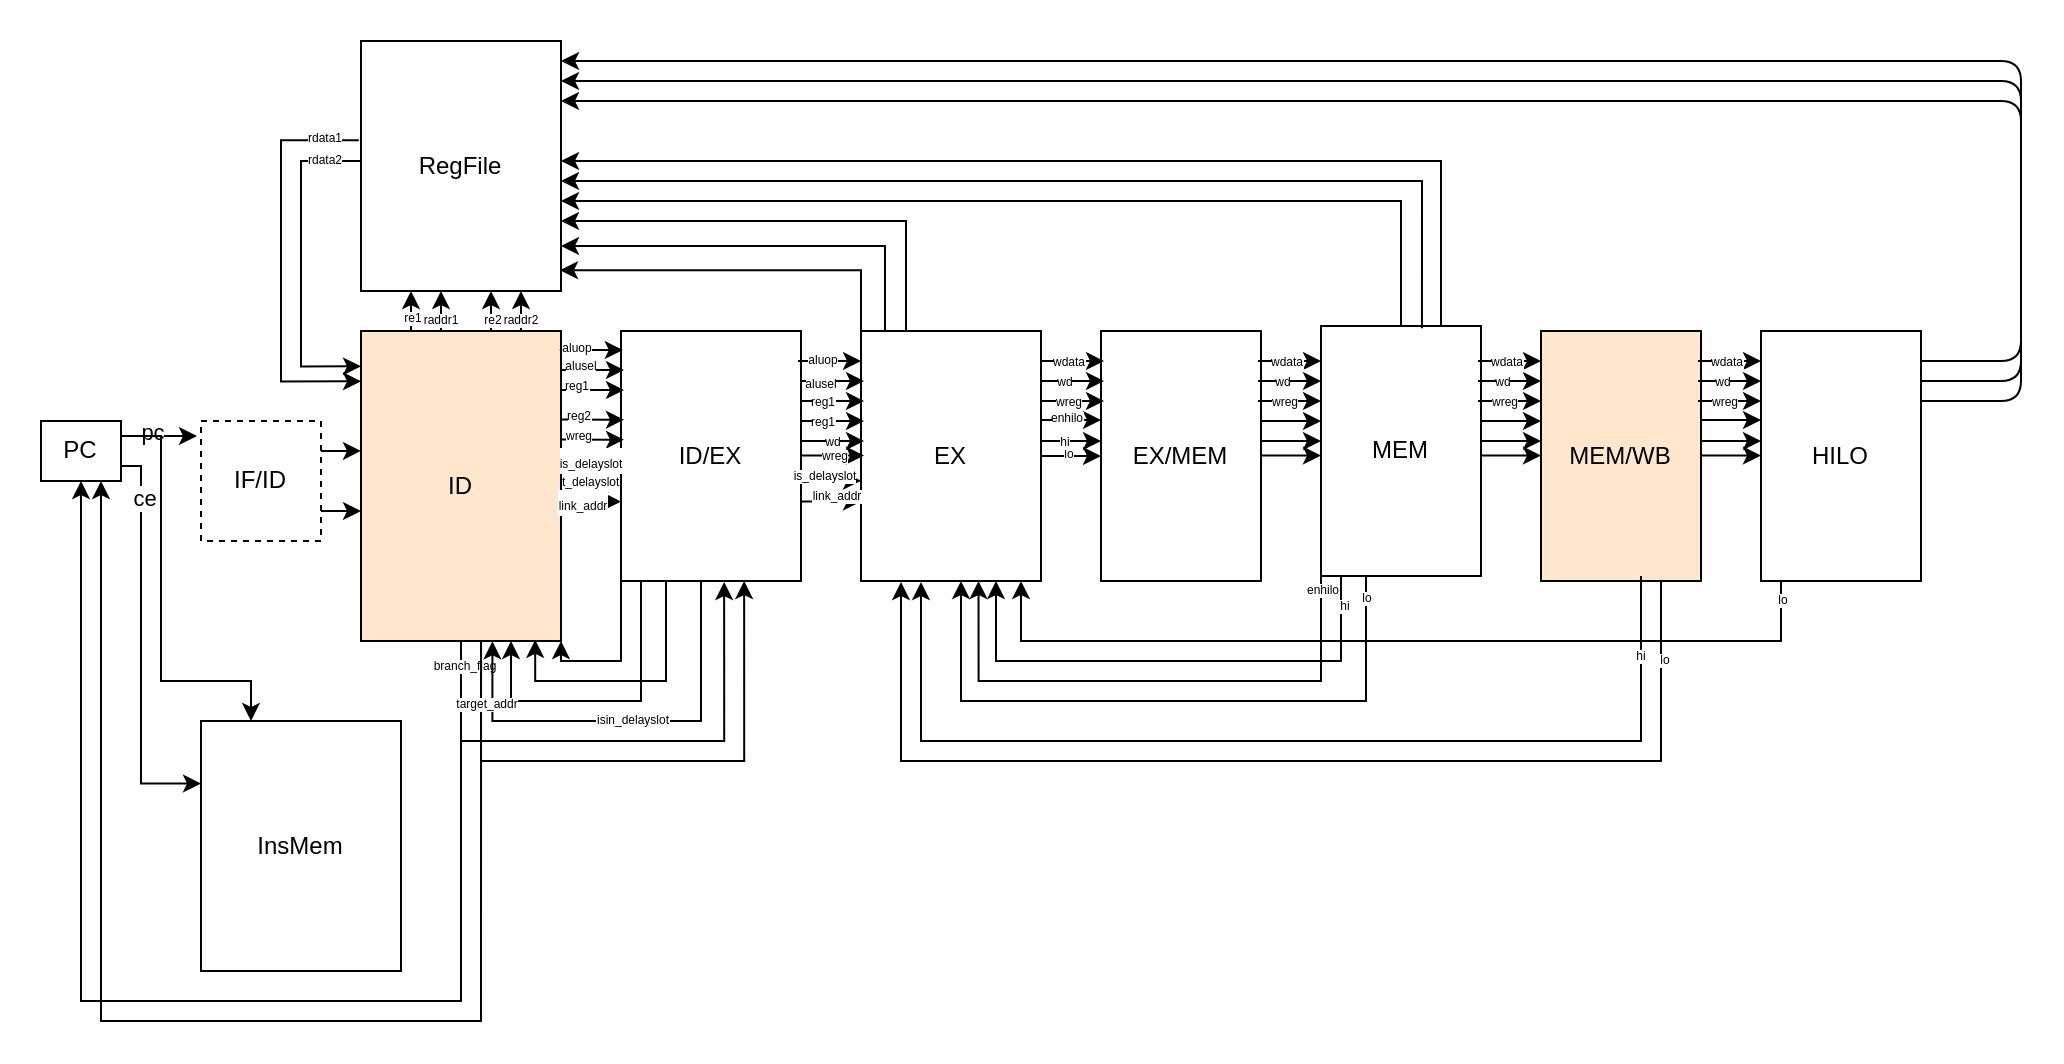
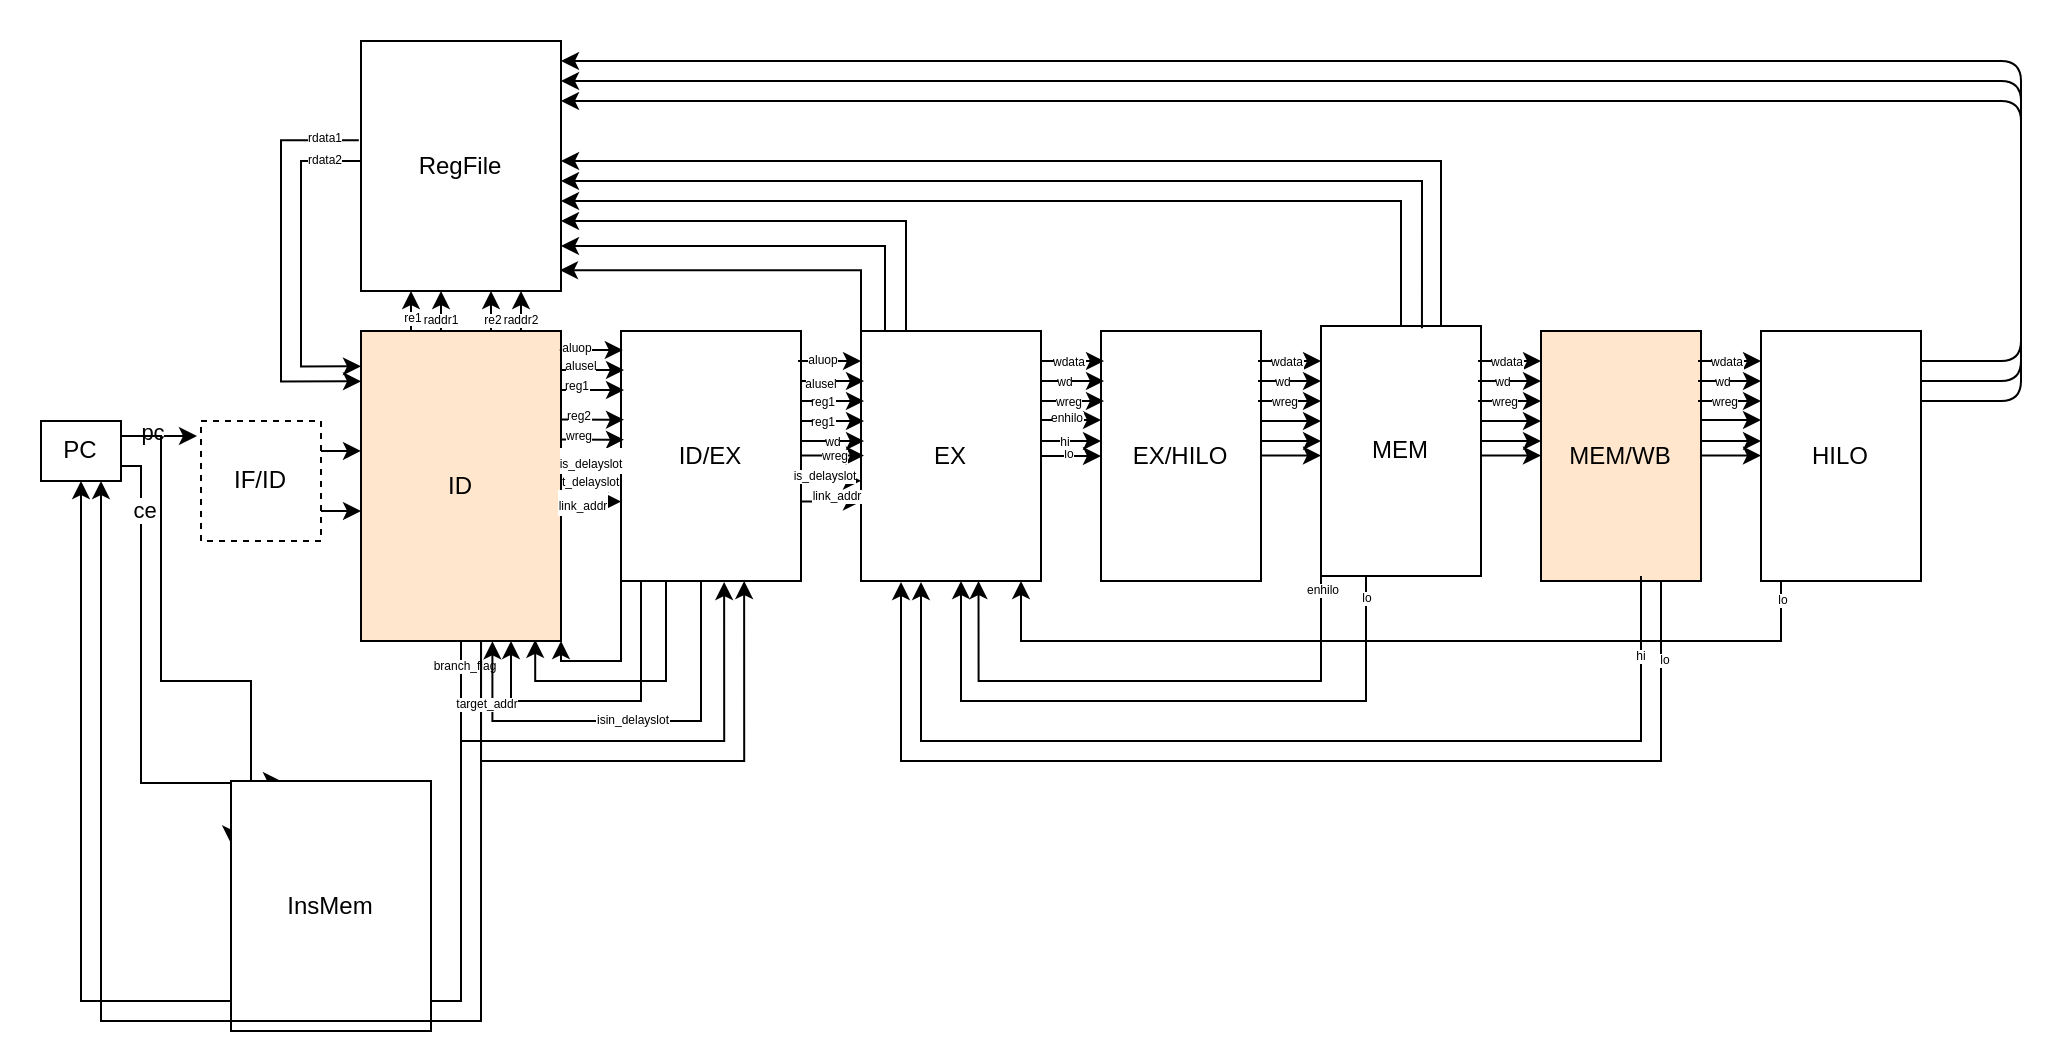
node "EX/MEM": label "EX/MEM" -> "EX/HILO"
edge "MEM" -> "EX": removed, label "hi"
node "InsMem": moved (301, 846) -> (331, 906)
